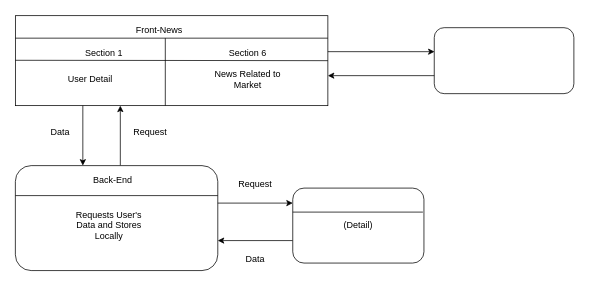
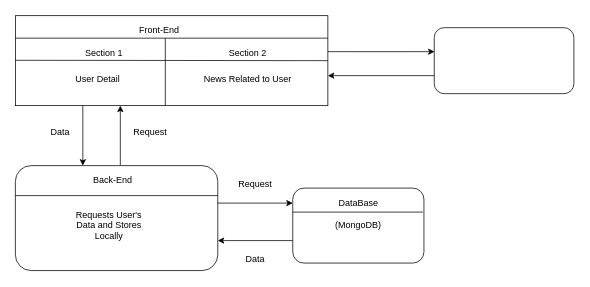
node "Front-News": label "Front-News" -> "Front-End"
node "Section 6": label "Section 6" -> "Section 2"
node "User Detail": moved (90, 79) -> (98, 79)
node "News Related to Market": label "News Related to Market" -> "News Related to User"
node "DataBase": added
node "(Detail)": label "(Detail)" -> "(MongoDB)"
